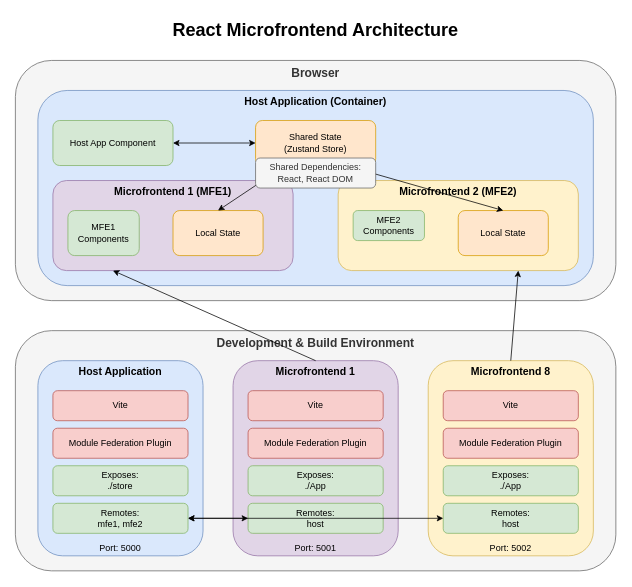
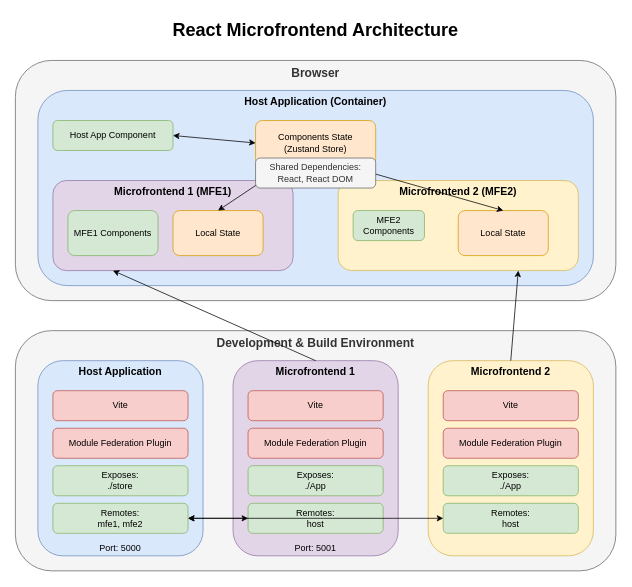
node "Host App Component": size 120x45 -> 120x30
node "Shared State (Zustand Store)": label "Shared State (Zustand Store)" -> "Components State (Zustand Store)"
node "MFE1 Components": size 71x45 -> 90x45
node "Microfrontend 8": label "Microfrontend 8" -> "Microfrontend 2"
node "Port: 5002": removed
